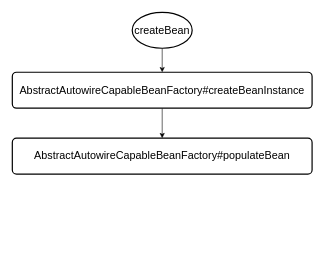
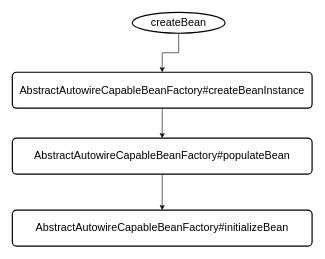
node "createBean": size 60x36 -> 93x21
edge "AbstractAutowireCapableBeanFactory#populateBean" -> "AbstractAutowireCapableBeanFactory#initializeBean": added
node "AbstractAutowireCapableBeanFactory#initializeBean": added
